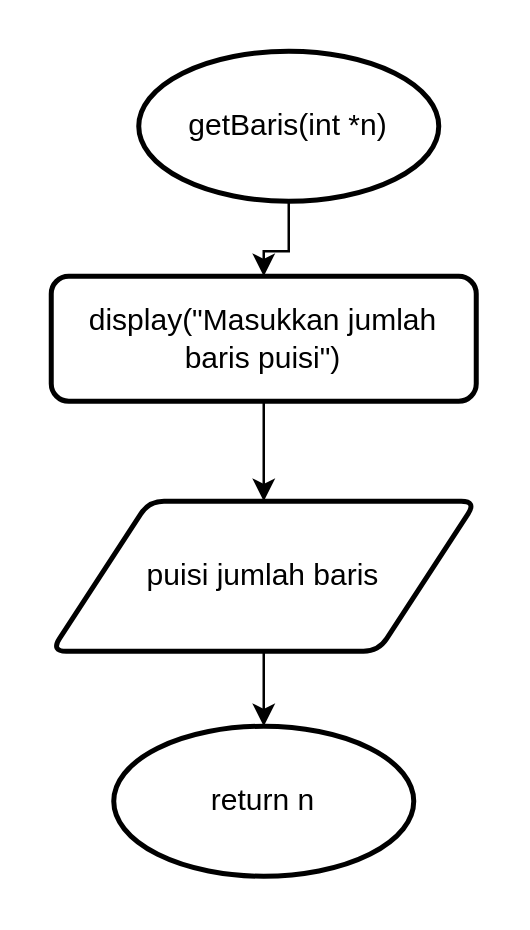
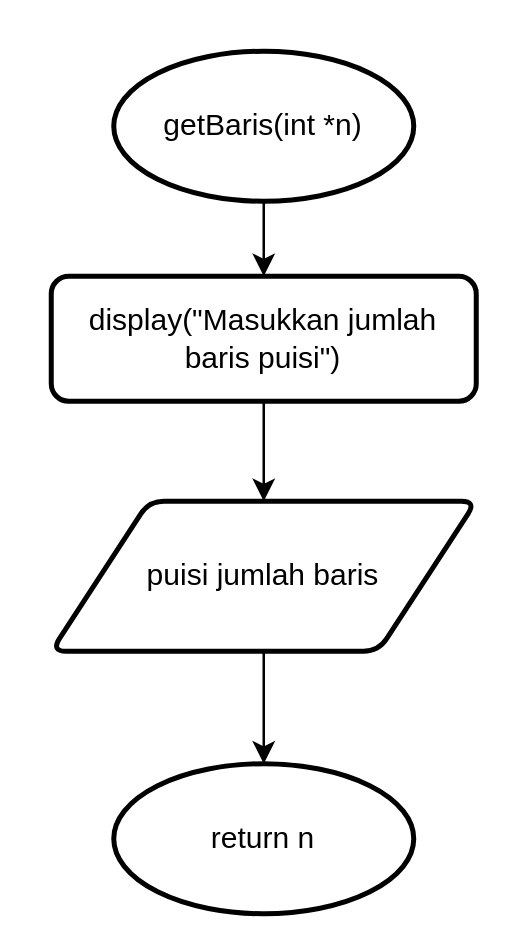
node "getBaris(int *n)": moved (289, 126) -> (264, 126)
node "return n": moved (264, 801) -> (264, 839)
